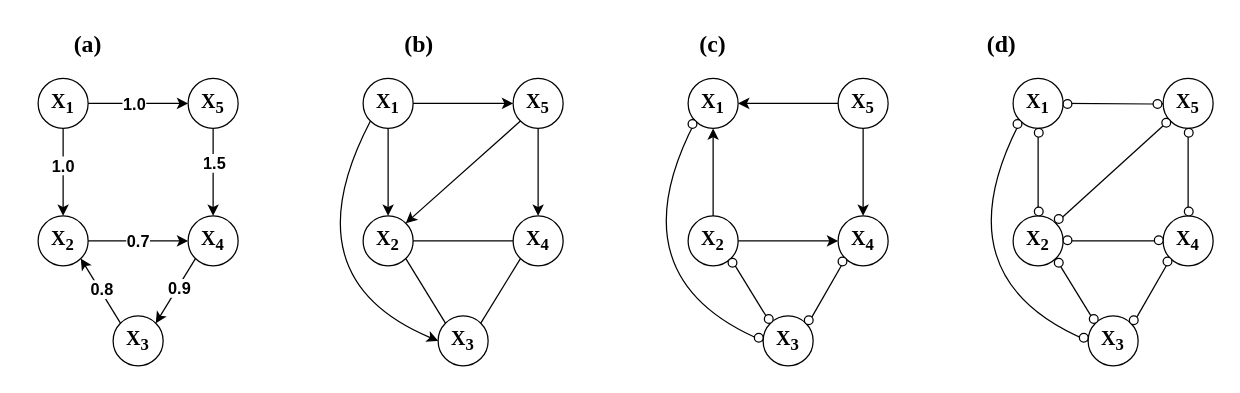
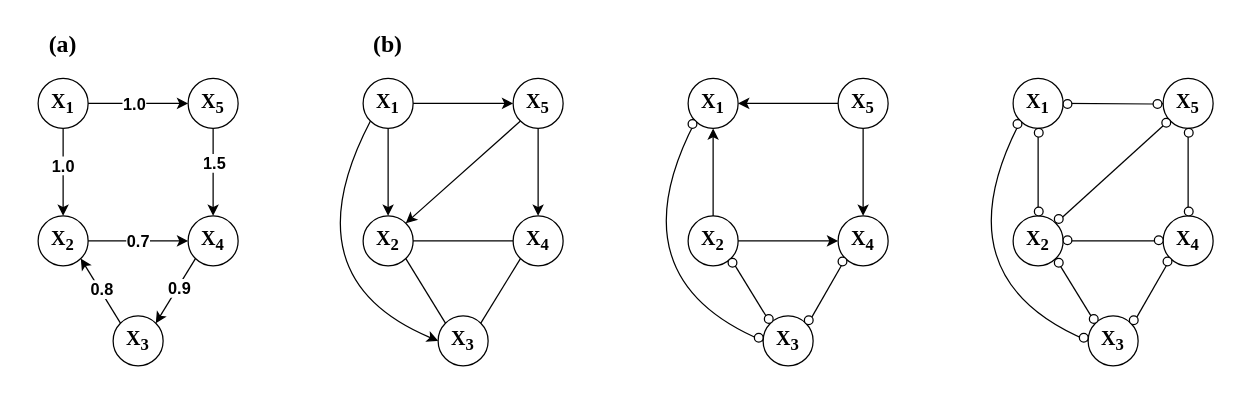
node "(a)": moved (88, 44) -> (63, 44)
node "(b)": moved (419, 44) -> (388, 44)
node "(c)": removed
node "(d)": removed
